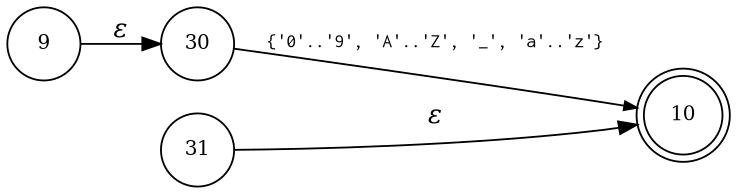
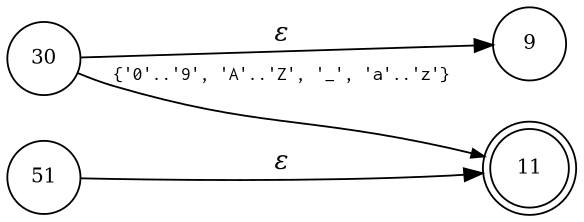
edge "9" -> "30": reversed
node "10": label "10" -> "11"
node "31": label "31" -> "51"
